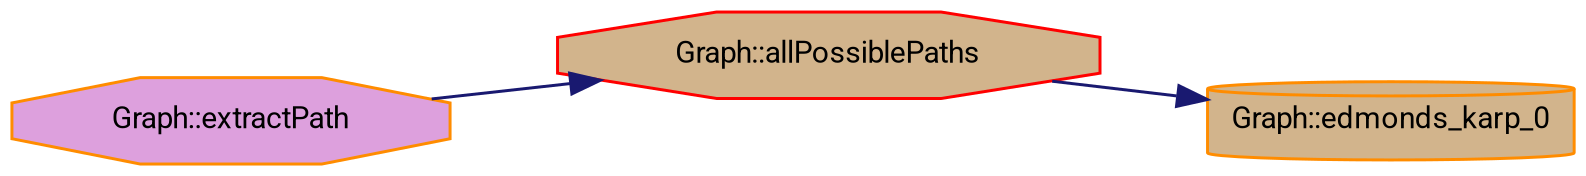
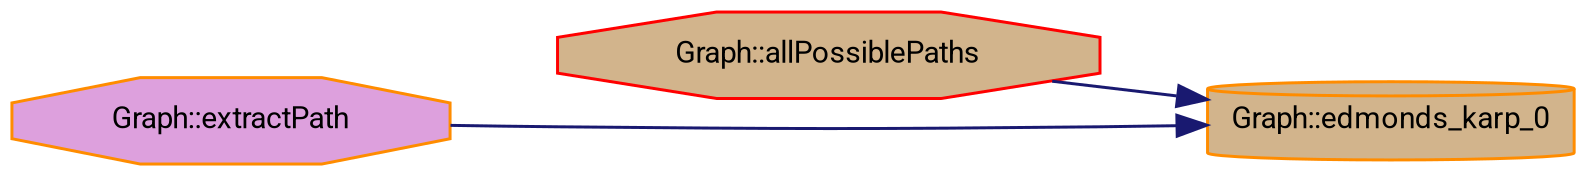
edge "Graph::extractPath" -> "Graph::allPossiblePaths": now "Graph::extractPath" -> "Graph::edmonds_karp_0"
